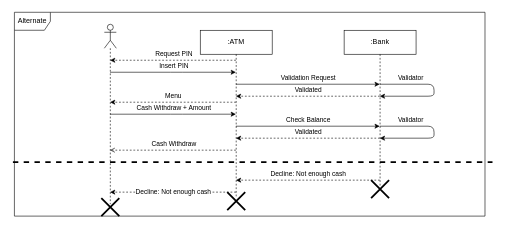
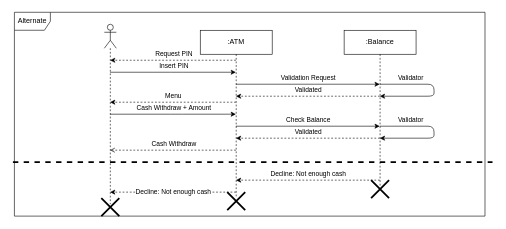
node ":Bank": label ":Bank" -> ":Balance"
